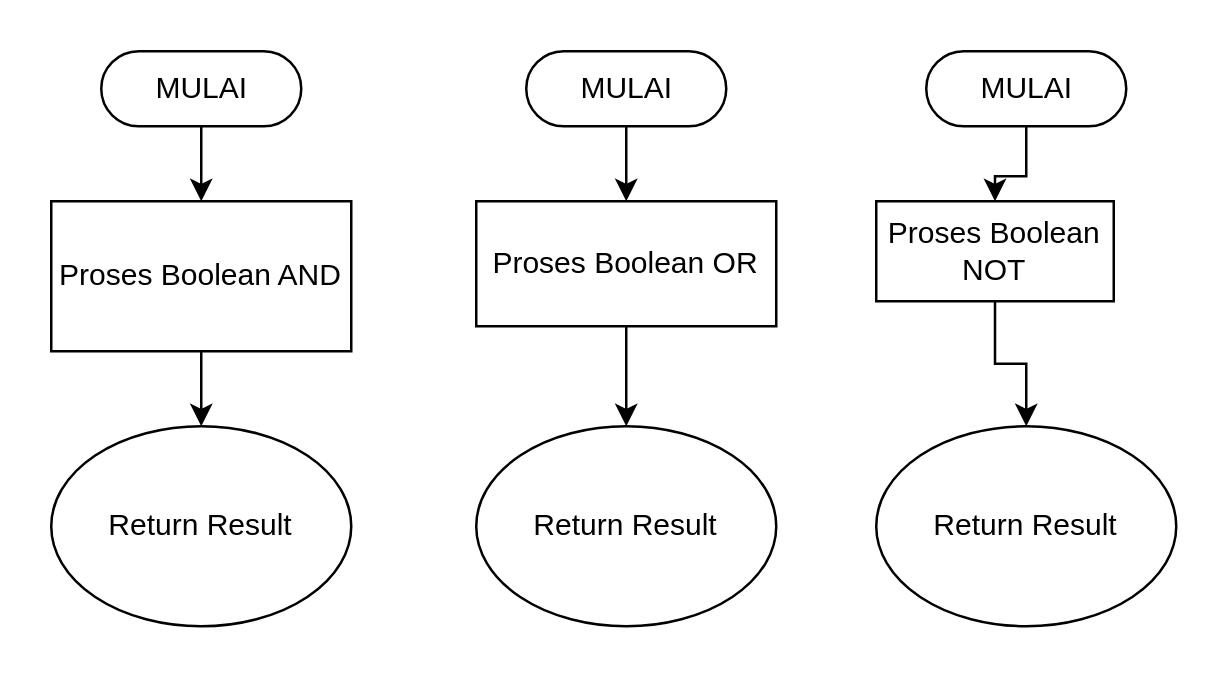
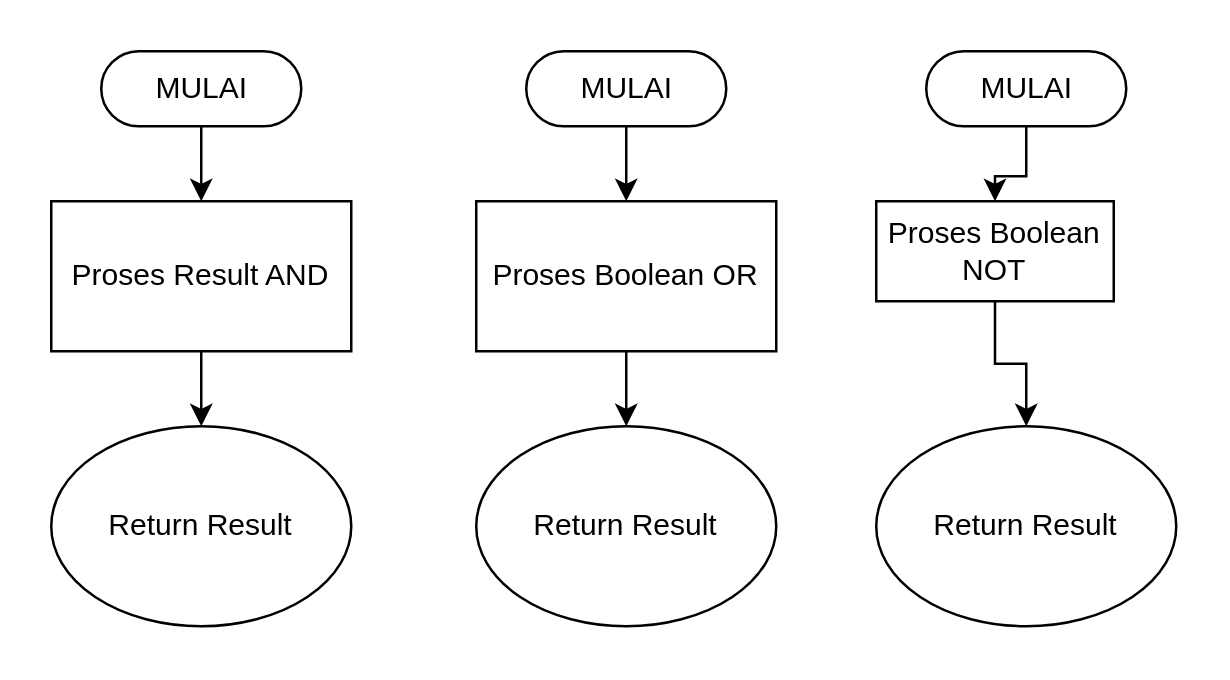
node "Proses Boolean OR": size 300x125 -> 300x150
node "Proses Boolean AND": label "Proses Boolean AND" -> "Proses Result AND"
